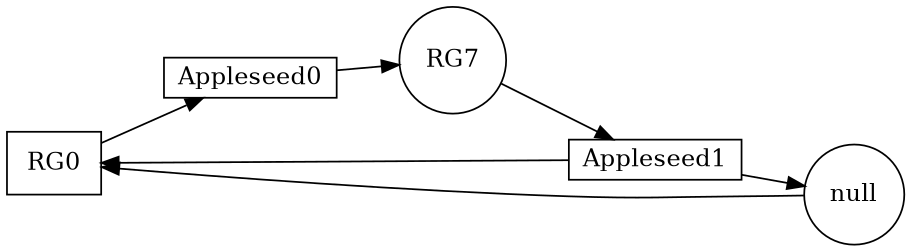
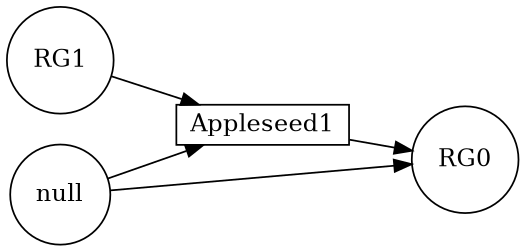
node "RG7": label "RG7" -> "RG1"
node "Appleseed0": removed
node "RG0": shape box -> circle
edge "Appleseed1" -> "null": reversed
